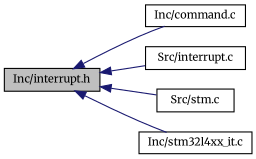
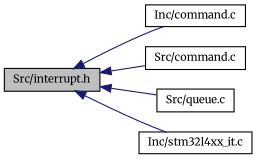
node "Src/interrupt.c": label "Src/interrupt.c" -> "Src/command.c"
node "Inc/interrupt.h": label "Inc/interrupt.h" -> "Src/interrupt.h"
node "Src/stm.c": label "Src/stm.c" -> "Src/queue.c"
